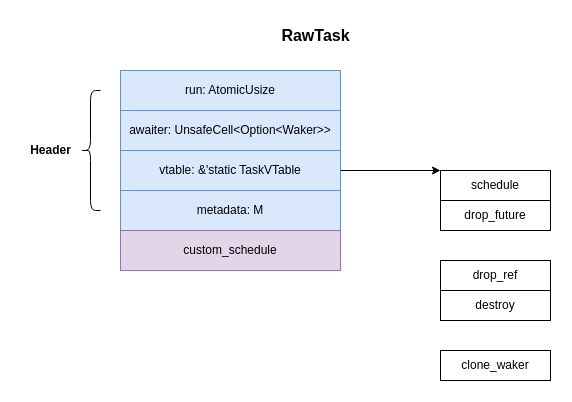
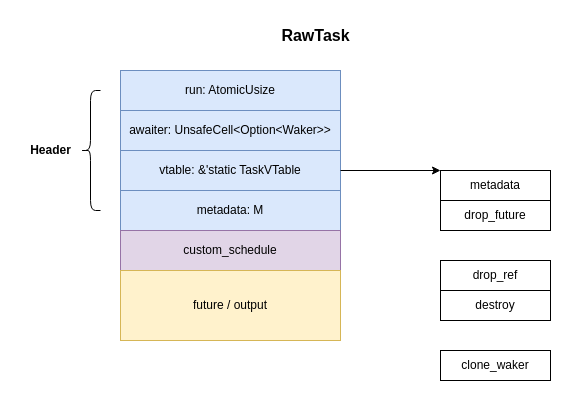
node "schedule": label "schedule" -> "metadata"
node "future / output": added
